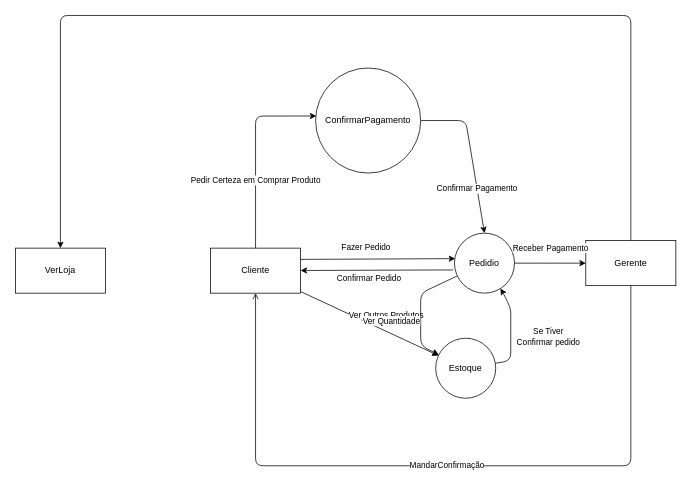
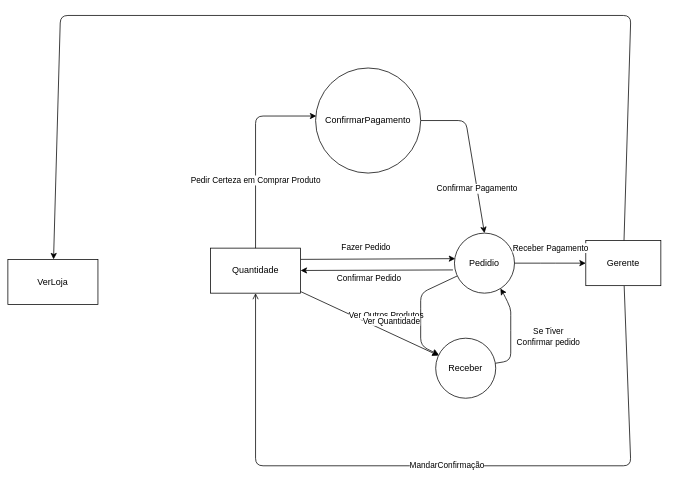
node "Gerente": size 90x45 -> 75x45
node "VerLoja": moved (60, 270) -> (53, 282)
node "Cliente": label "Cliente" -> "Quantidade"
node "Estoque": label "Estoque" -> "Receber"
